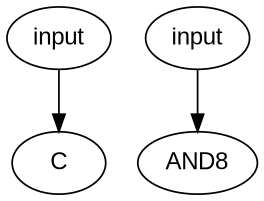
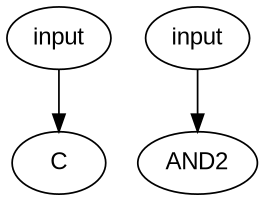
node "AND8": label "AND8" -> "AND2"
